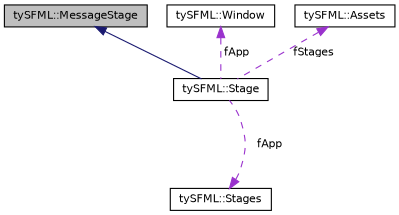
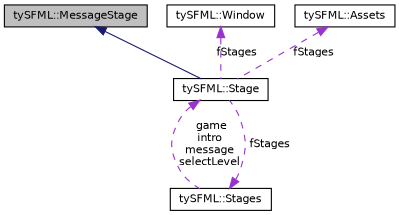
edge "tySFML::Stage" -> "tySFML::Window": label " fApp" -> " fStages"
edge "tySFML::Stage" -> "tySFML::Stages": label " fApp" -> " fStages"
edge "tySFML::Stages" -> "tySFML::Stage": added, label "game intro message selectLevel"
